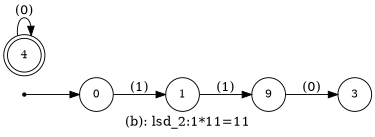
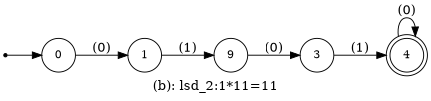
edge "3" -> "4": added, label "(1)"
edge "0" -> "1": label "(1)" -> "(0)"
